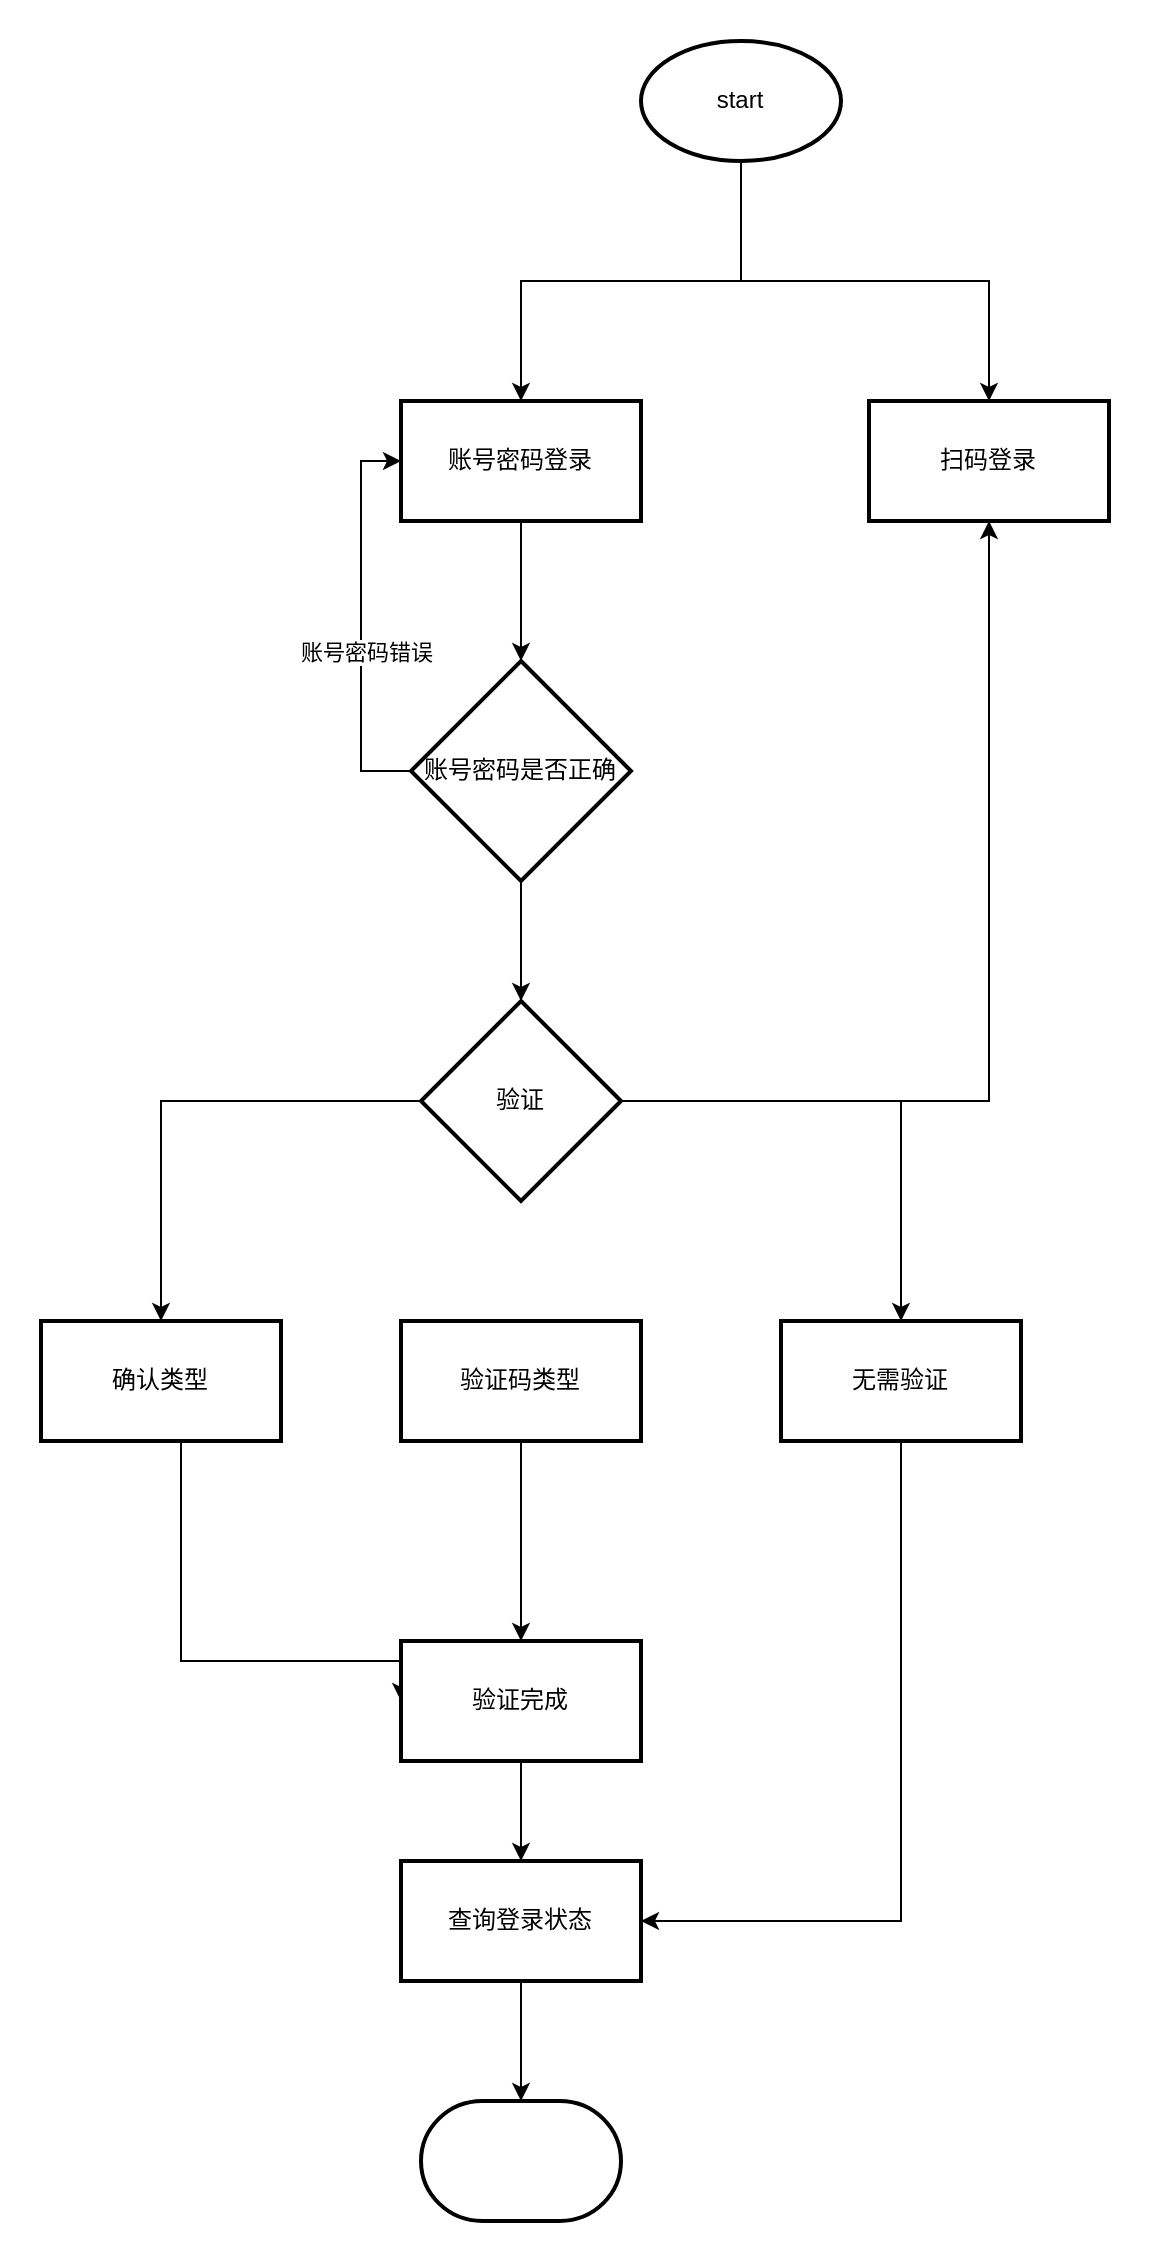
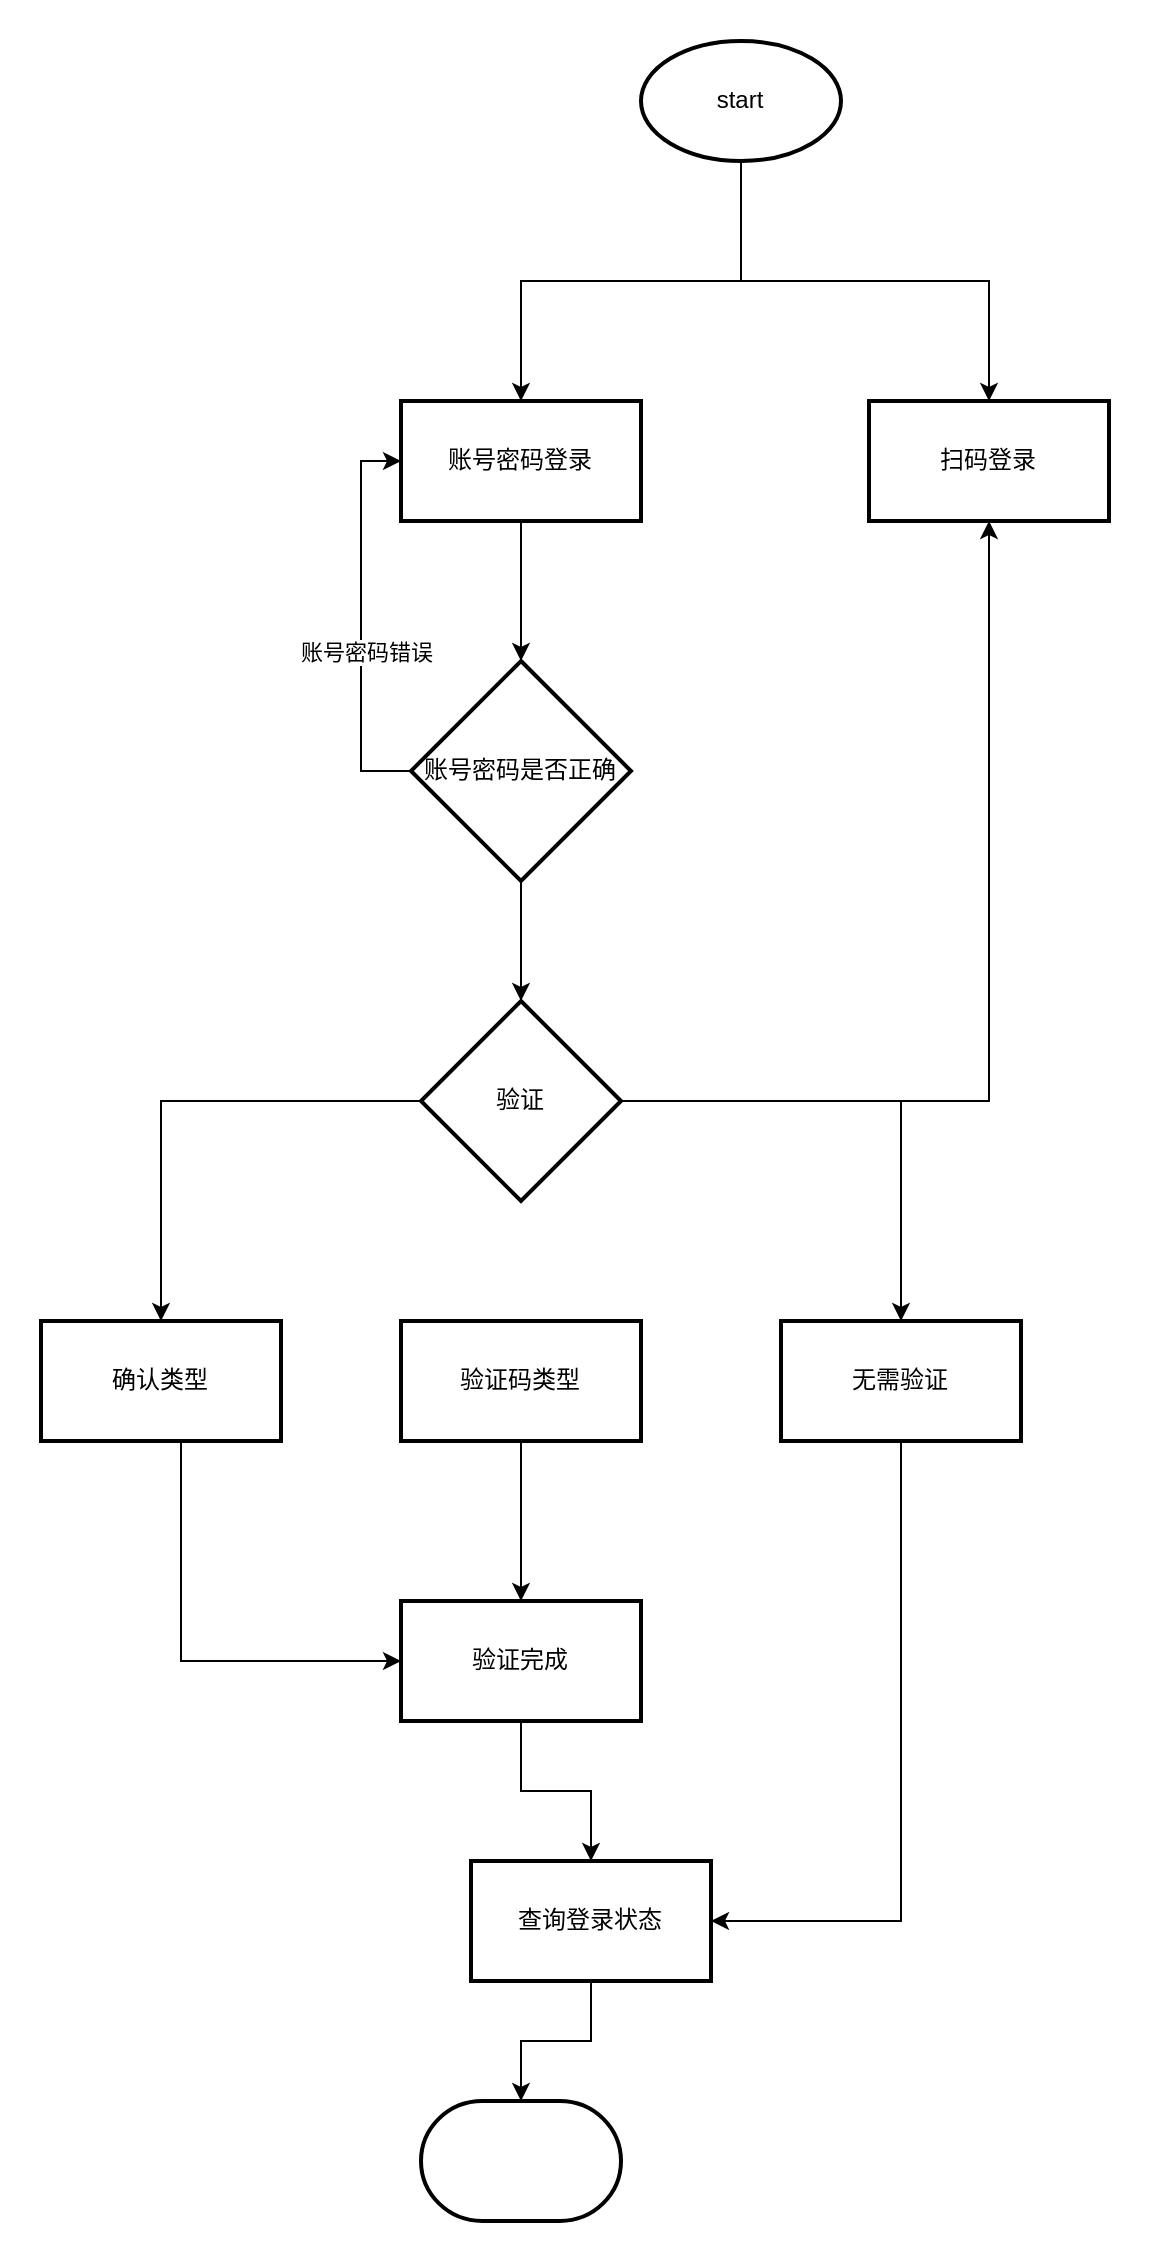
node "验证完成": moved (521, 1701) -> (521, 1661)
node "查询登录状态": moved (521, 1921) -> (591, 1921)
